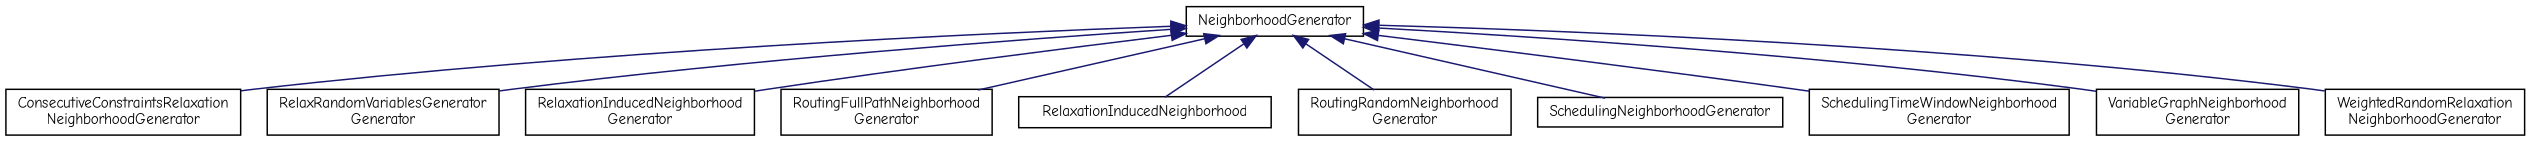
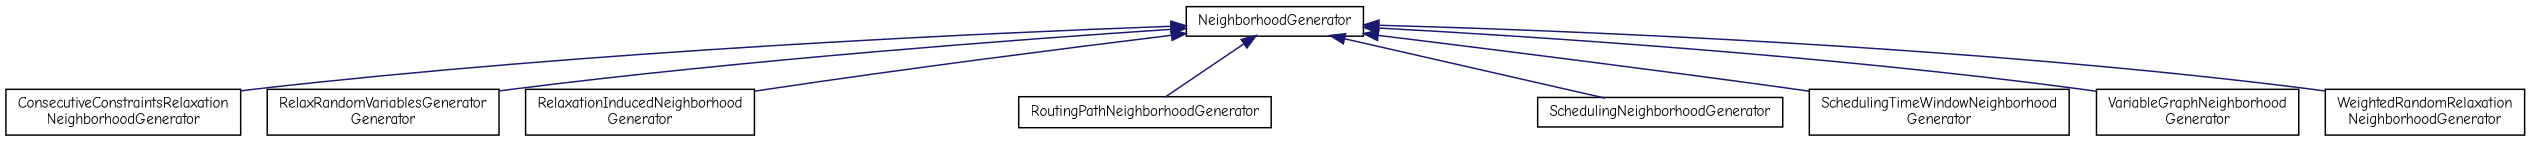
node "RoutingFullPathNeighborhood Generator": removed
node "RelaxationInducedNeighborhood": label "RelaxationInducedNeighborhood" -> "RoutingPathNeighborhoodGenerator"
node "RoutingRandomNeighborhood Generator": removed
